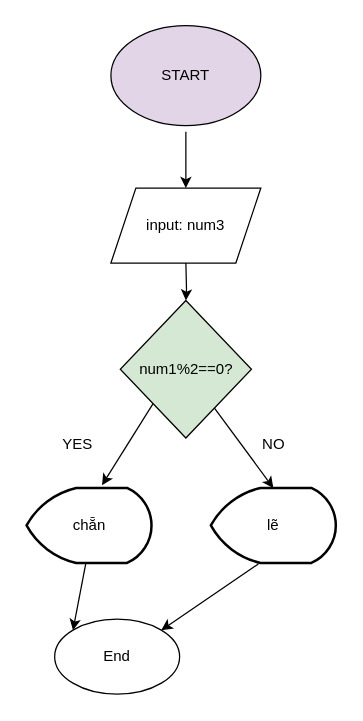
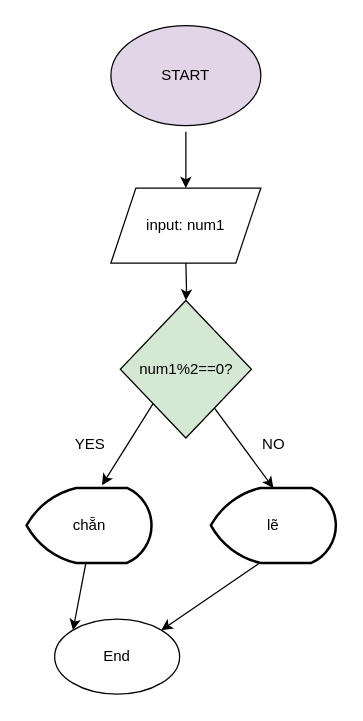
node "input: num3": label "input: num3" -> "input: num1"
node "YES": moved (76, 444) -> (89, 444)
